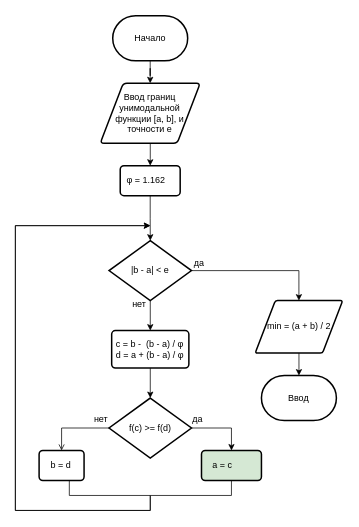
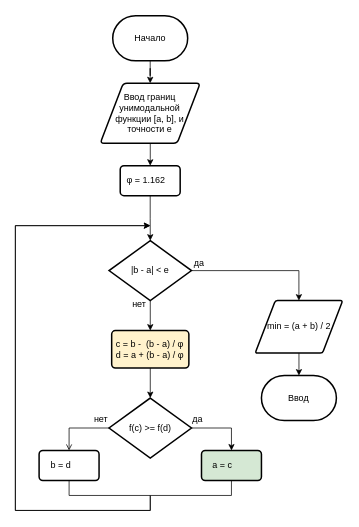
node "c = b - (b - a) / φ d = a + (b - a) / φ": fillcolor #ffffff -> #fff2cc
node "b = d": size 45x30 -> 60x30
